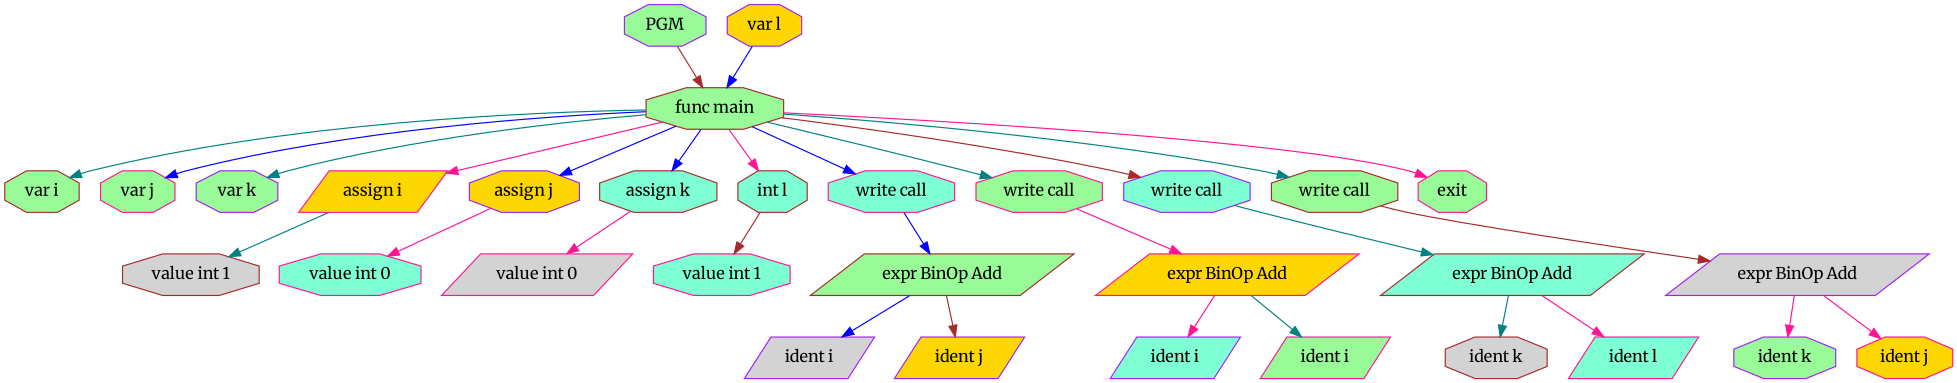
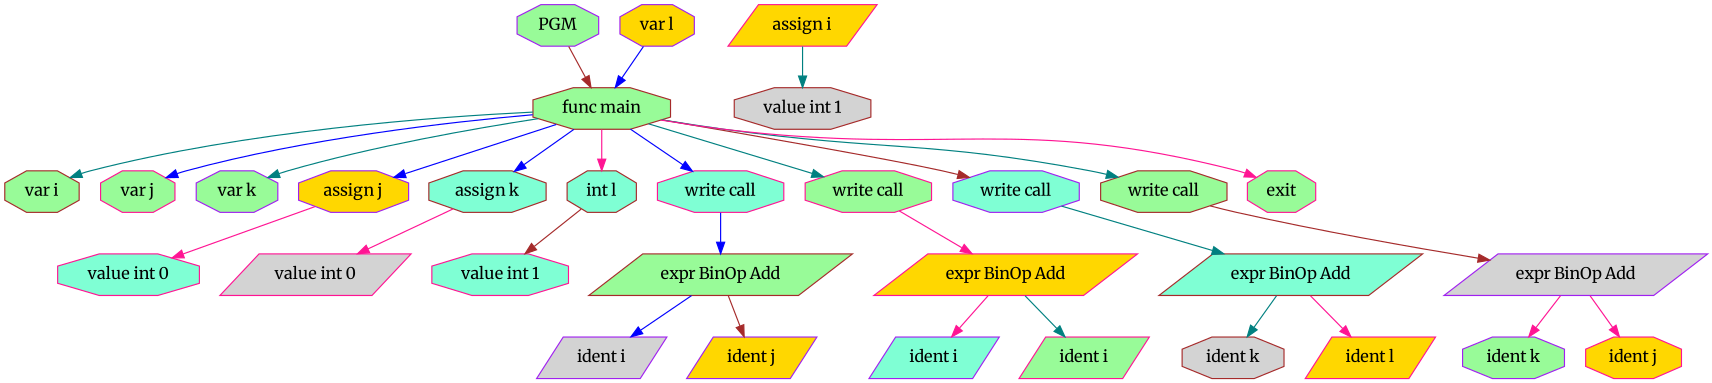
edge "func main" -> "assign i": removed
node "ident l": fillcolor aquamarine -> gold
